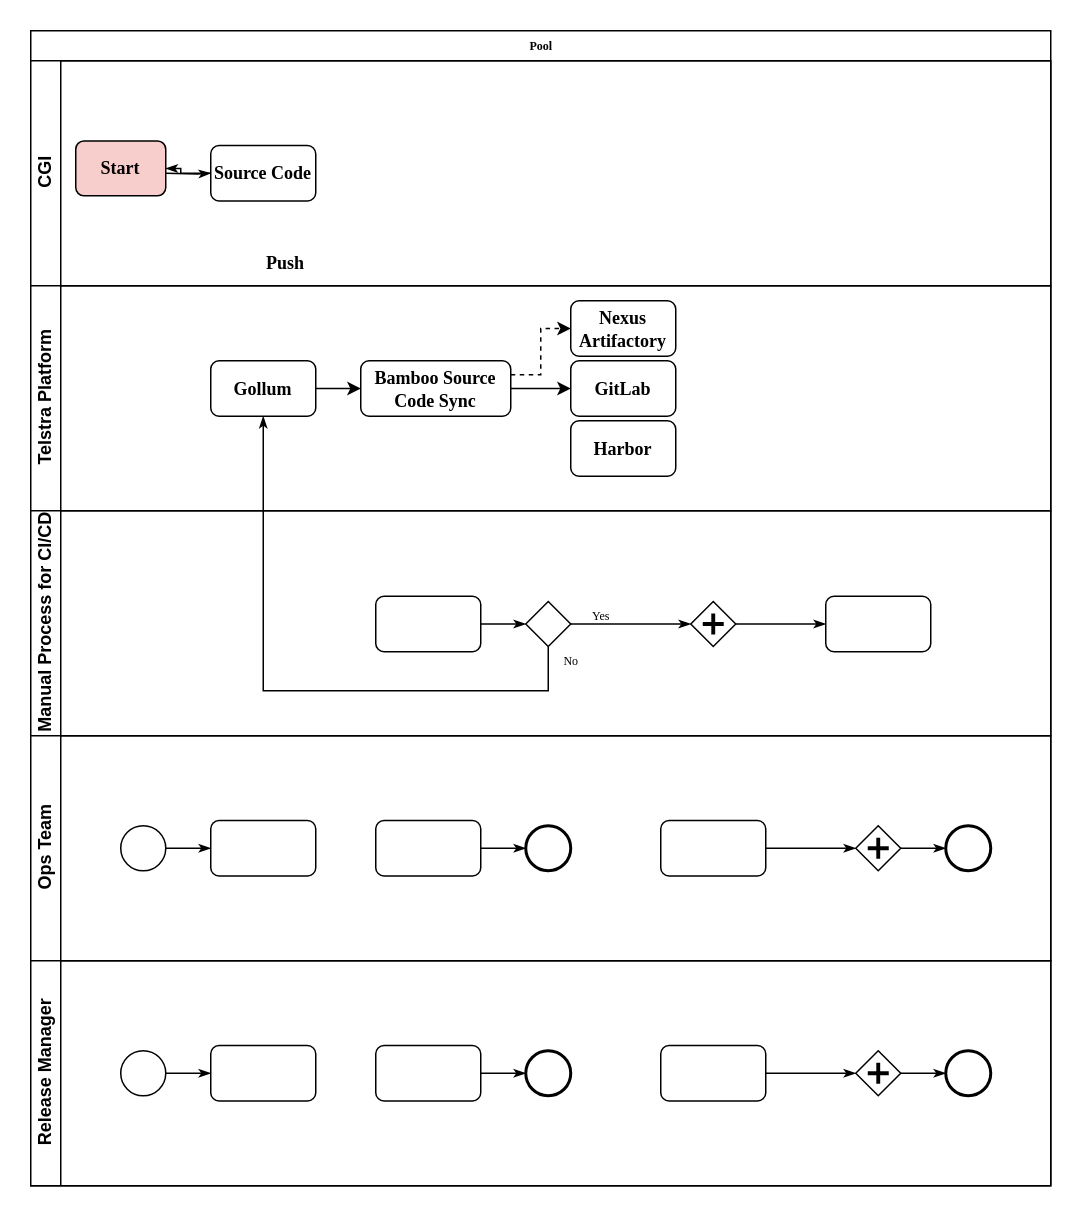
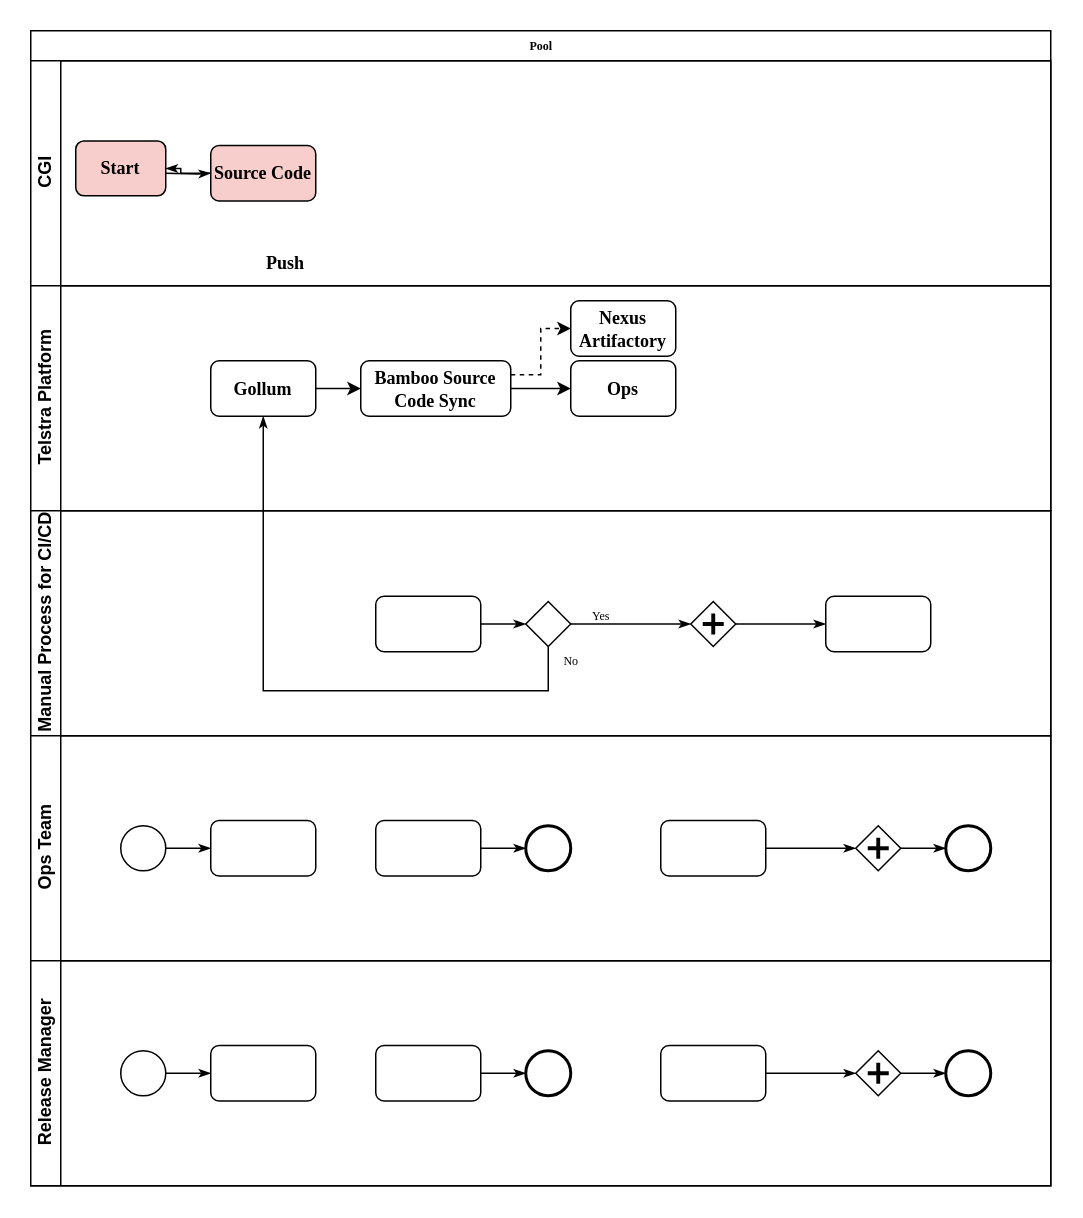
node "Source Code": fillcolor #ffffff -> #f8cecc
node "GitLab": label "GitLab" -> "Ops"
node "Harbor": removed
